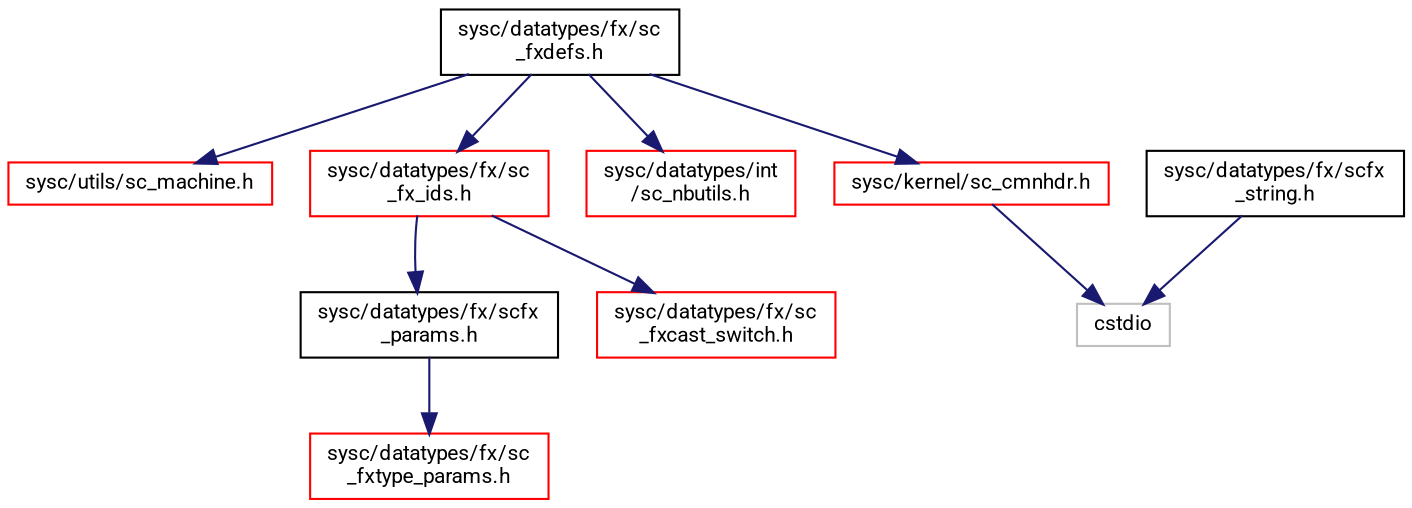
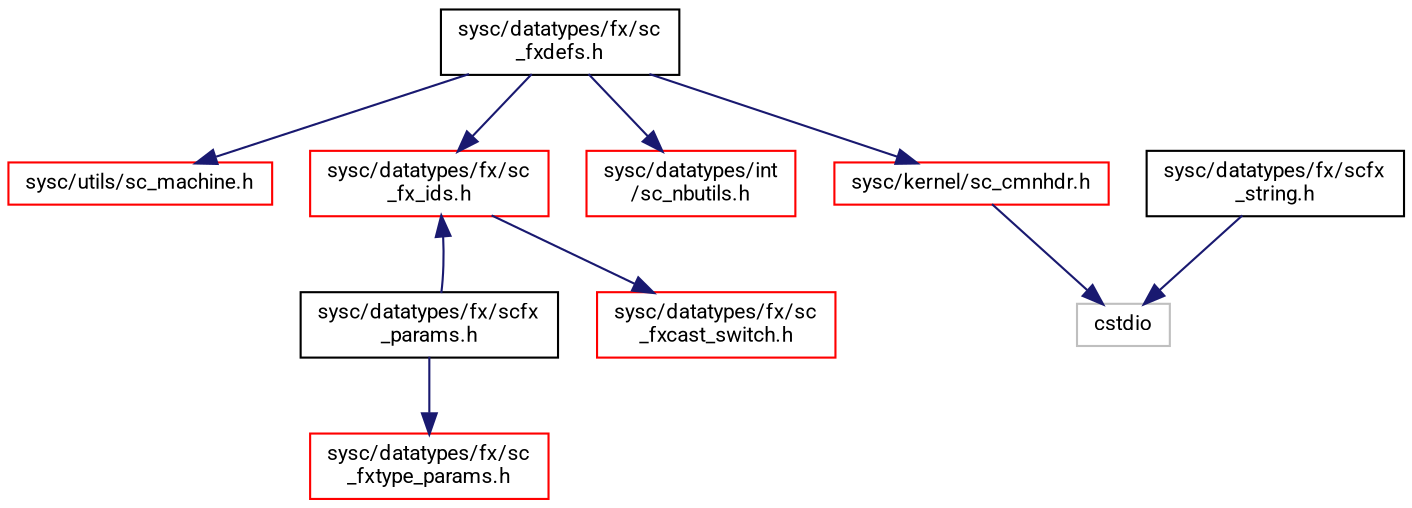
edge "sysc/datatypes/fx/sc _fx_ids.h" -> "sysc/datatypes/fx/scfx _params.h": reversed
